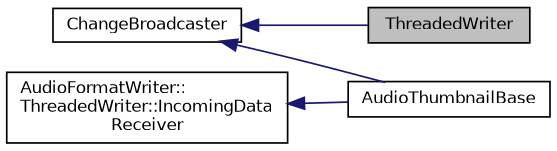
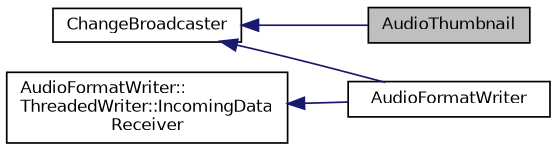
node "ThreadedWriter": label "ThreadedWriter" -> "AudioThumbnail"
node "AudioThumbnailBase": label "AudioThumbnailBase" -> "AudioFormatWriter"
